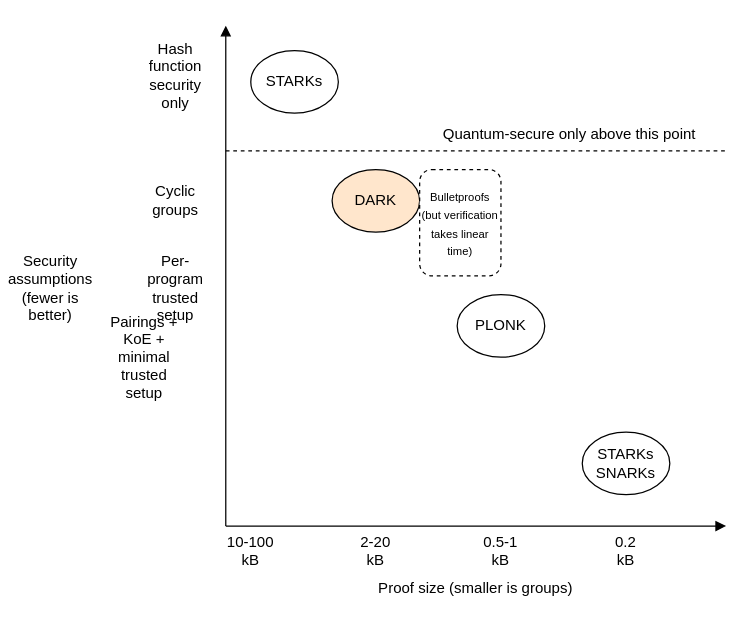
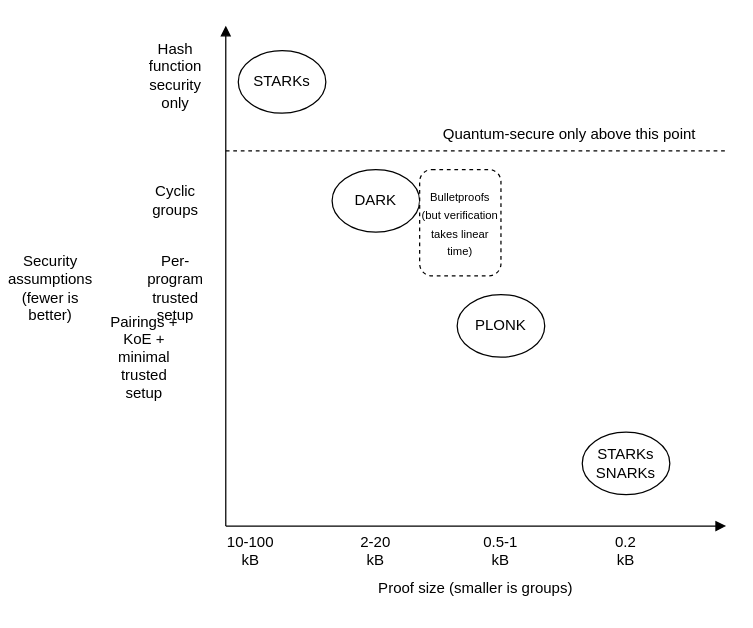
node "STARKs": moved (294, 82) -> (282, 82)
node "DARK": fillcolor #ffe6cc -> #ffffff
